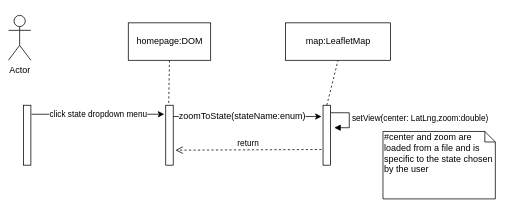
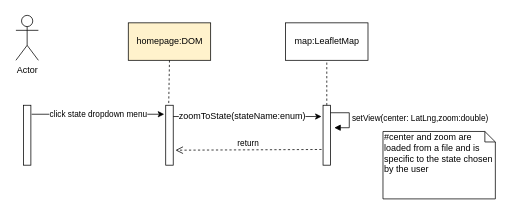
node "Actor": moved (19, 38) -> (27, 38)
node "homepage:DOM": fillcolor #ffffff -> #fff2cc
node "map:LeafletMap": size 105x38 -> 83x38
